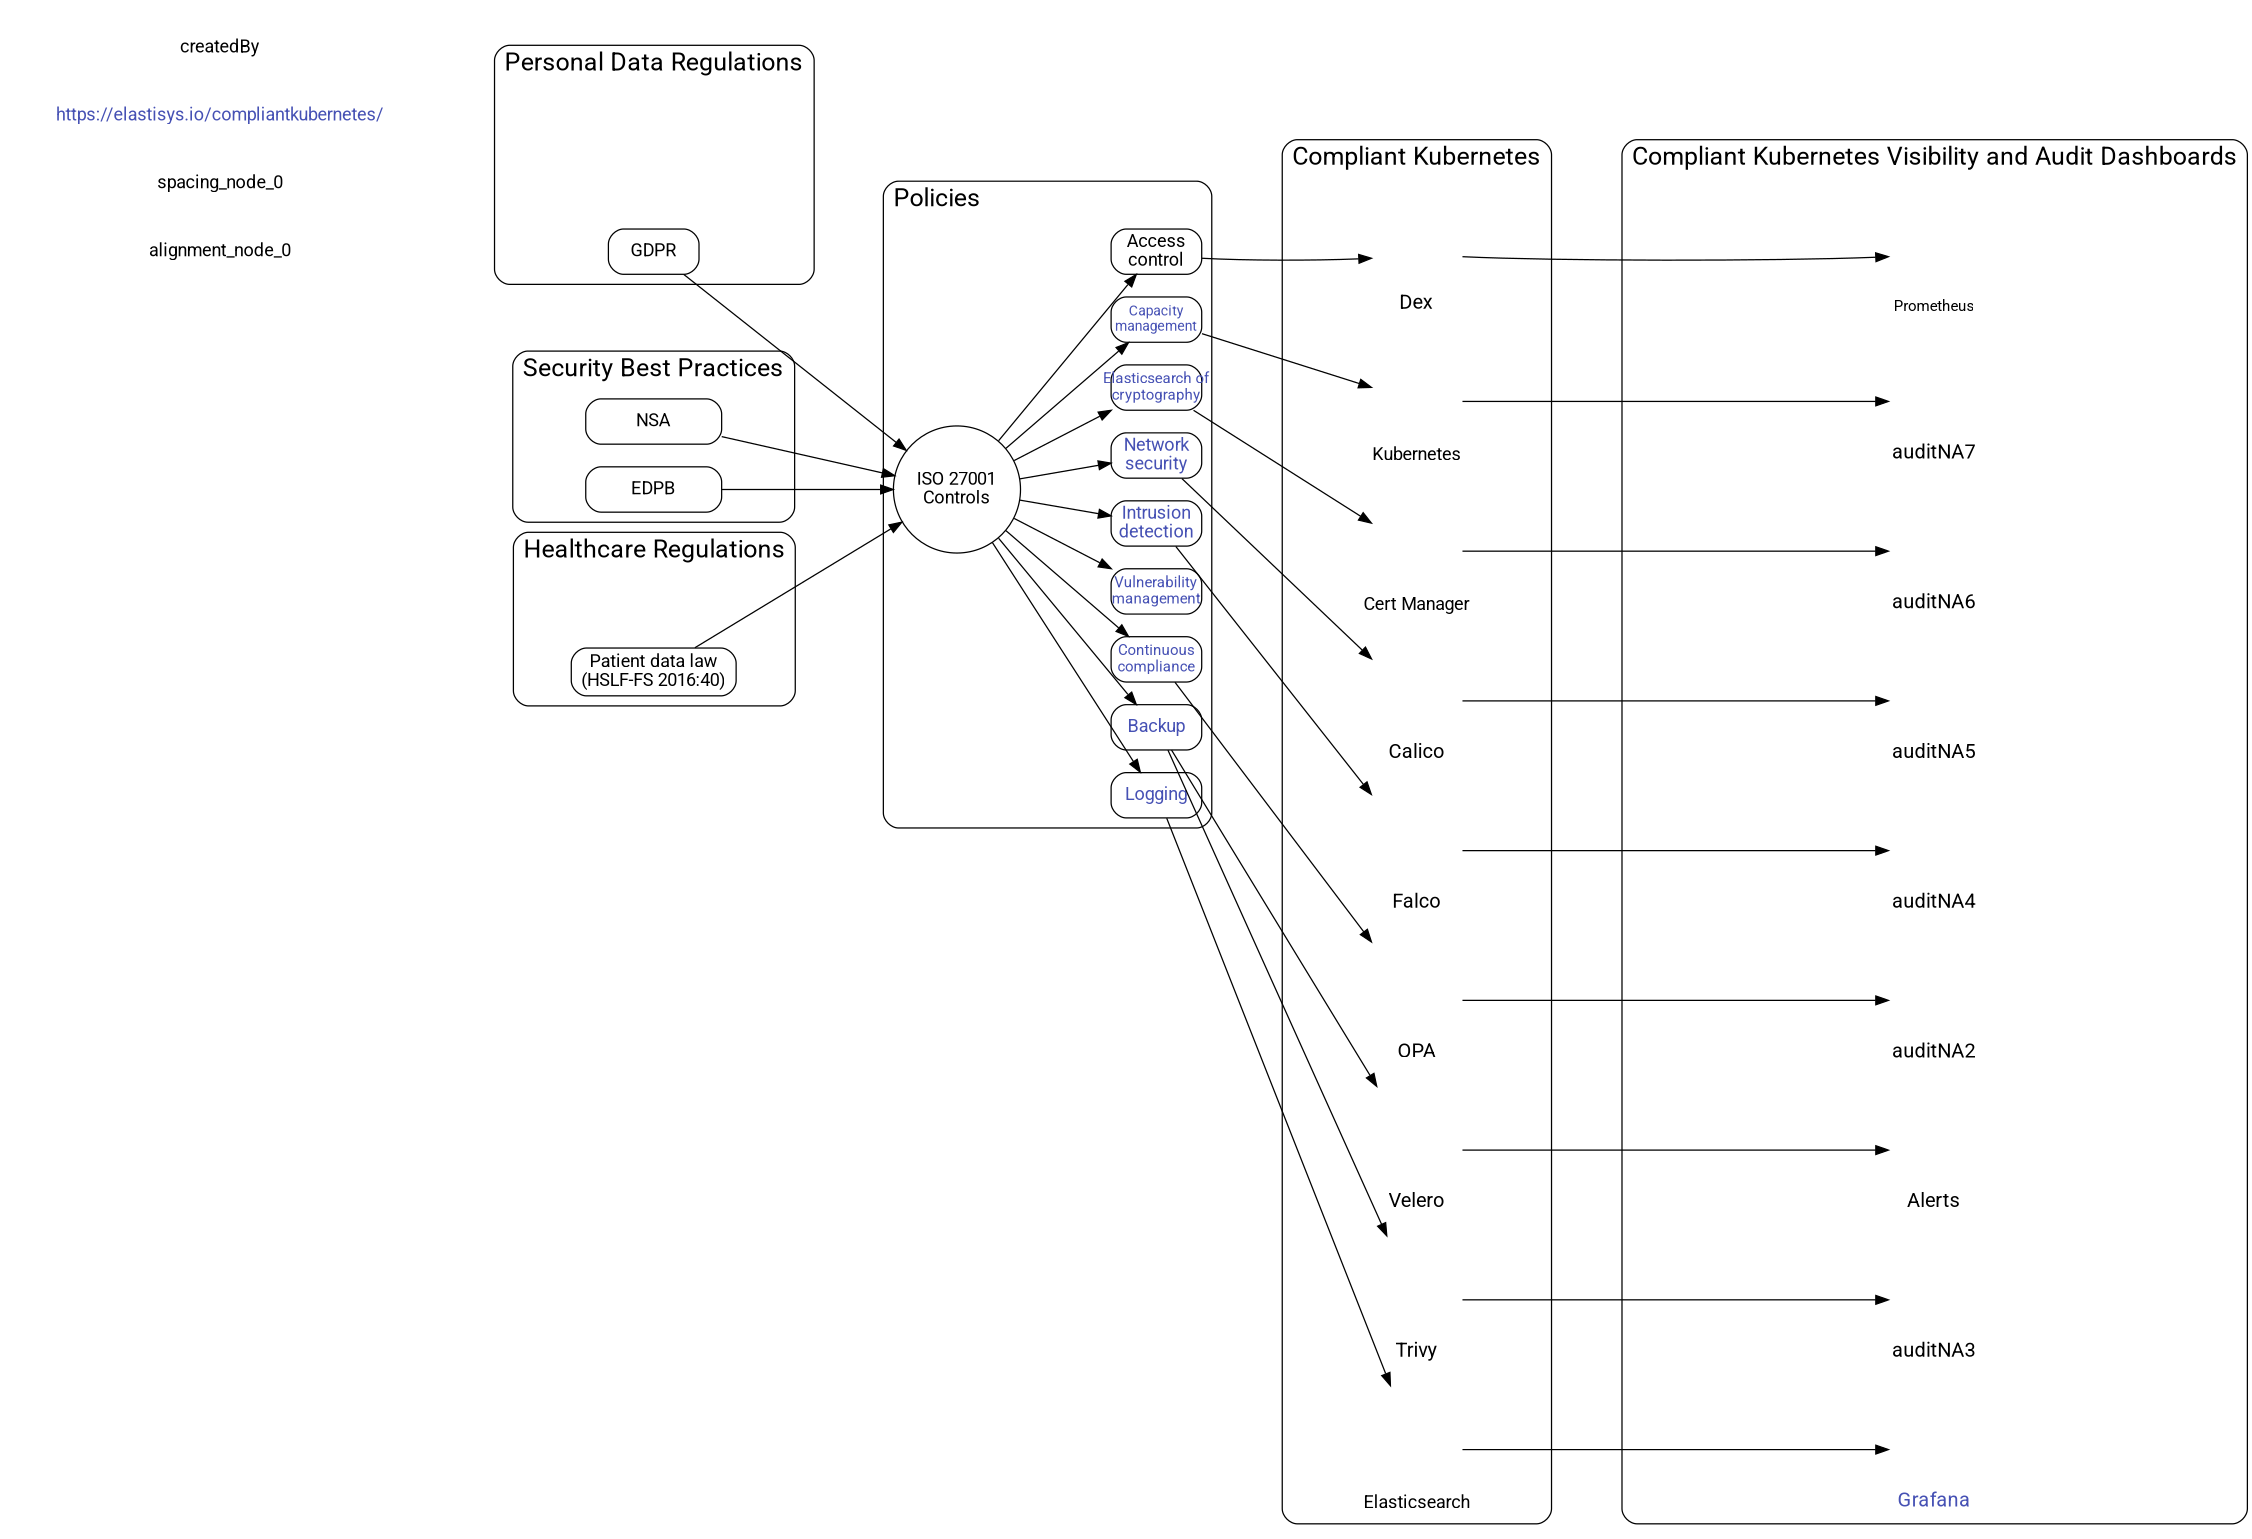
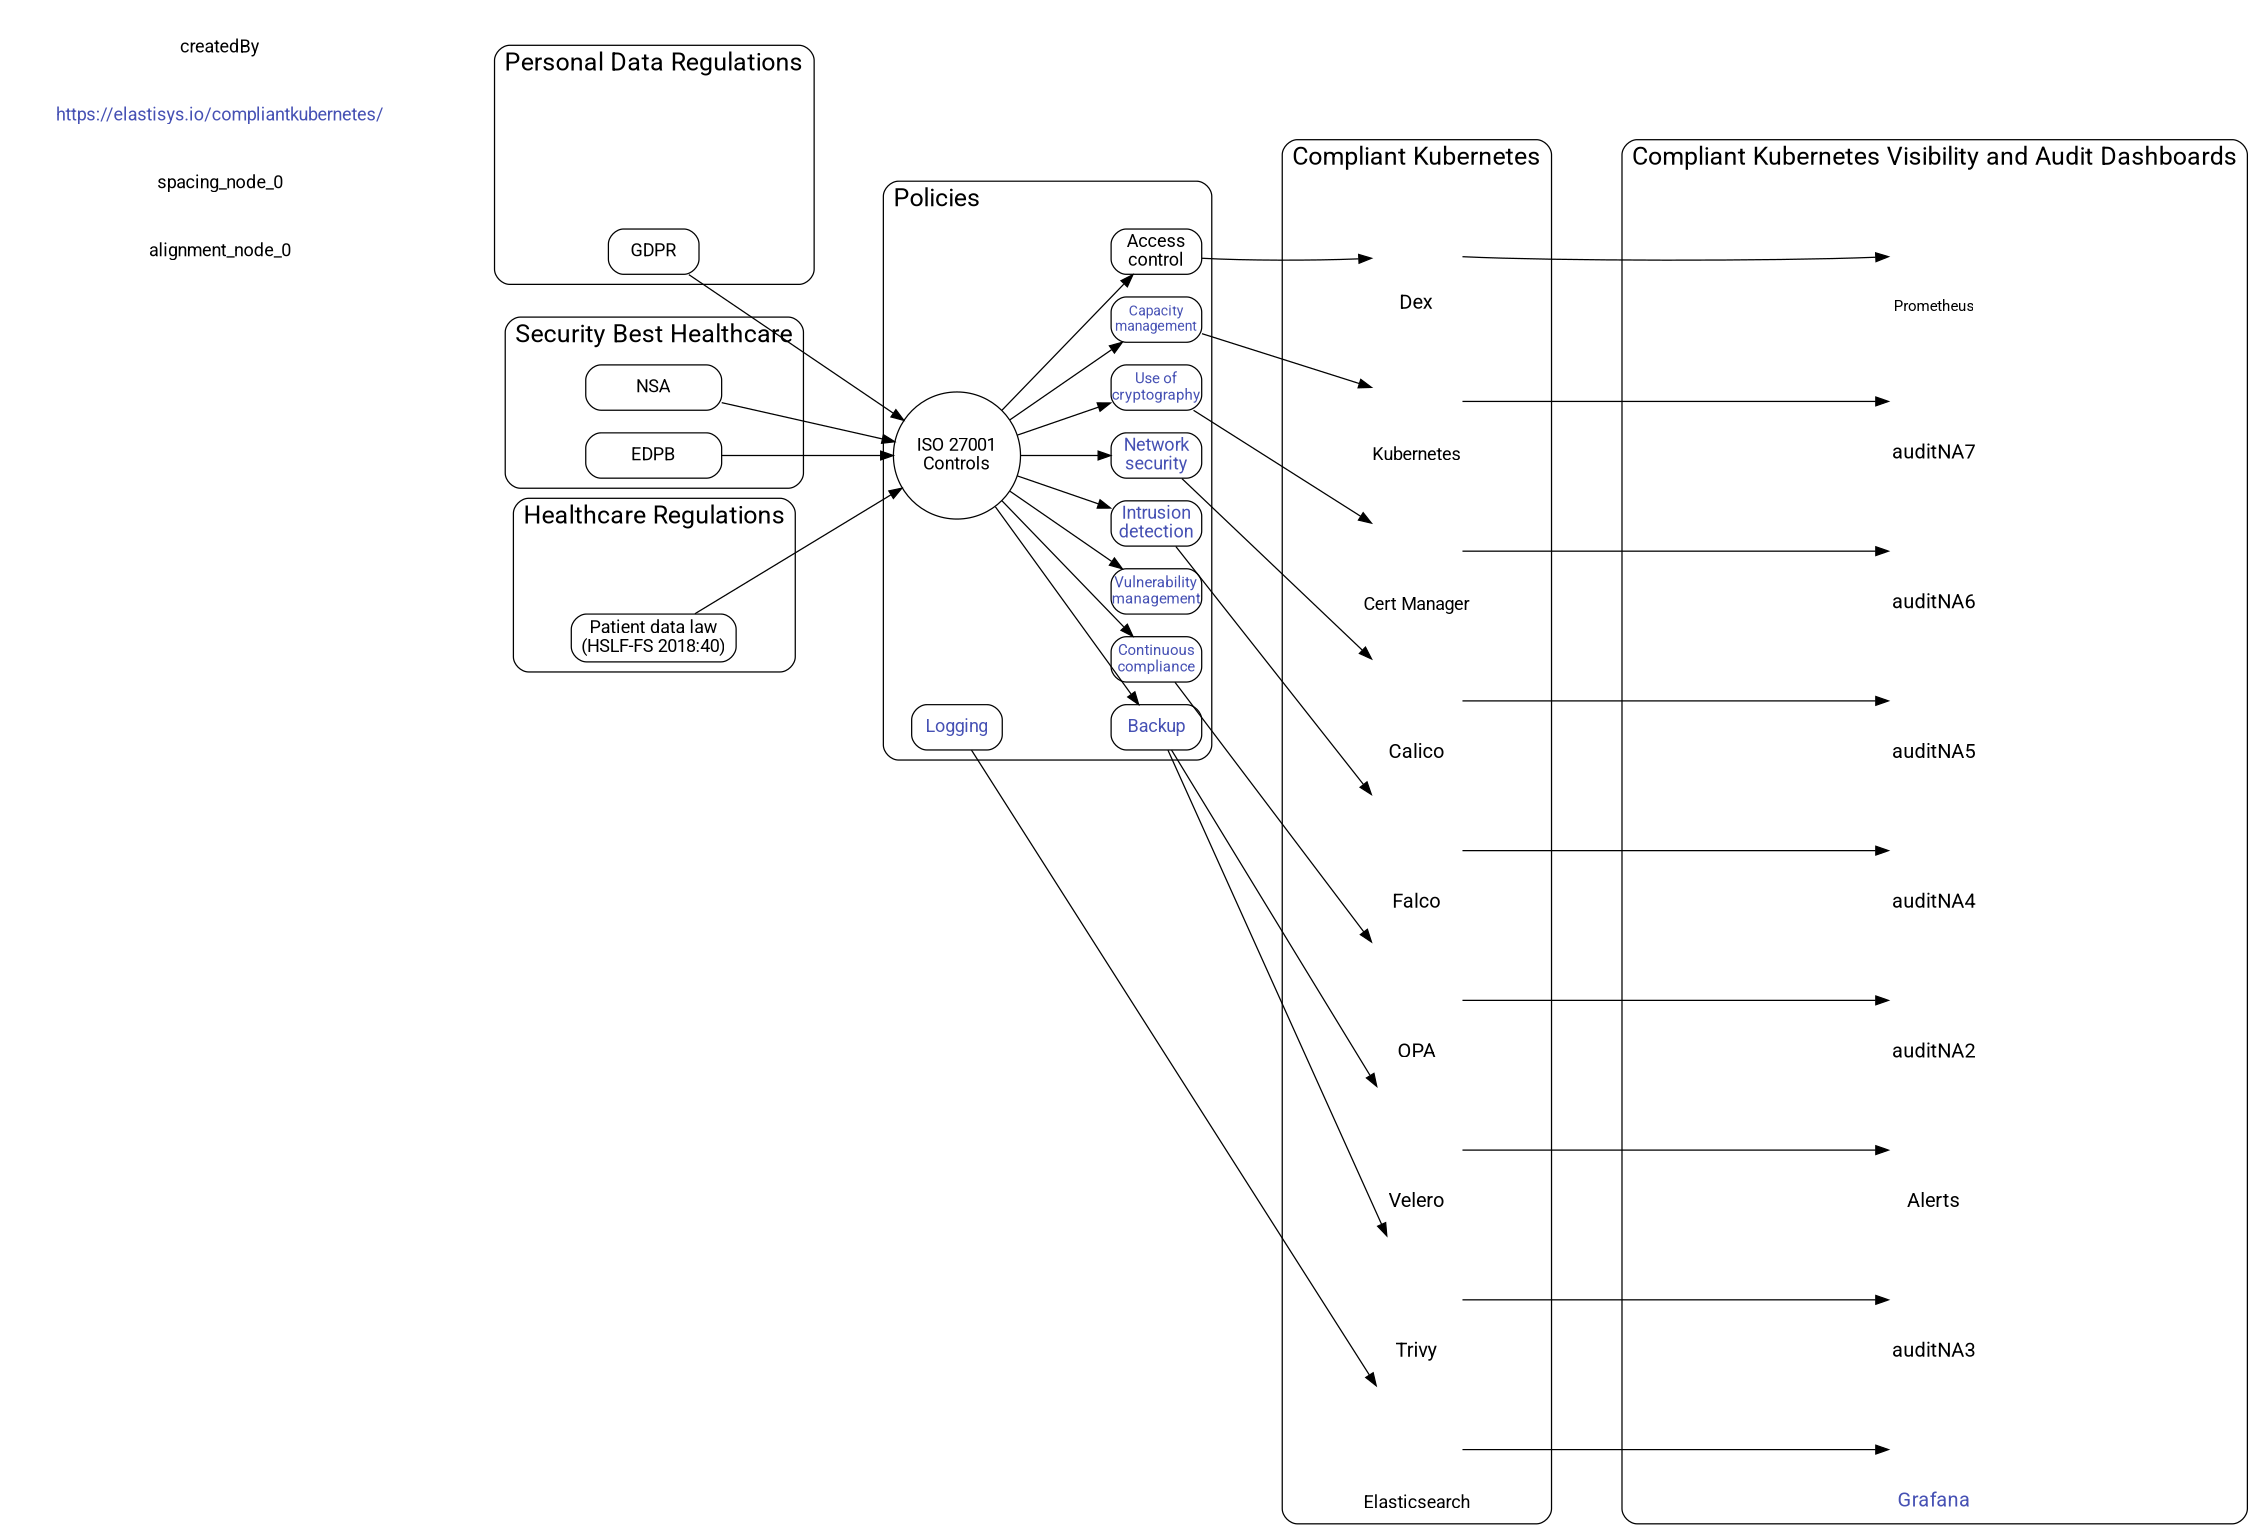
cluster "Security Best Practices": label "Security Best Practices" -> "Security Best Healthcare"
node "Elasticsearch of cryptography": label "Elasticsearch of cryptography" -> "Use of cryptography"
edge "ISO 27001 Controls" -> "Logging": removed
node "Patient data law (HSLF-FS 2016:40)": label "Patient data law (HSLF-FS 2016:40)" -> "Patient data law (HSLF-FS 2018:40)"
